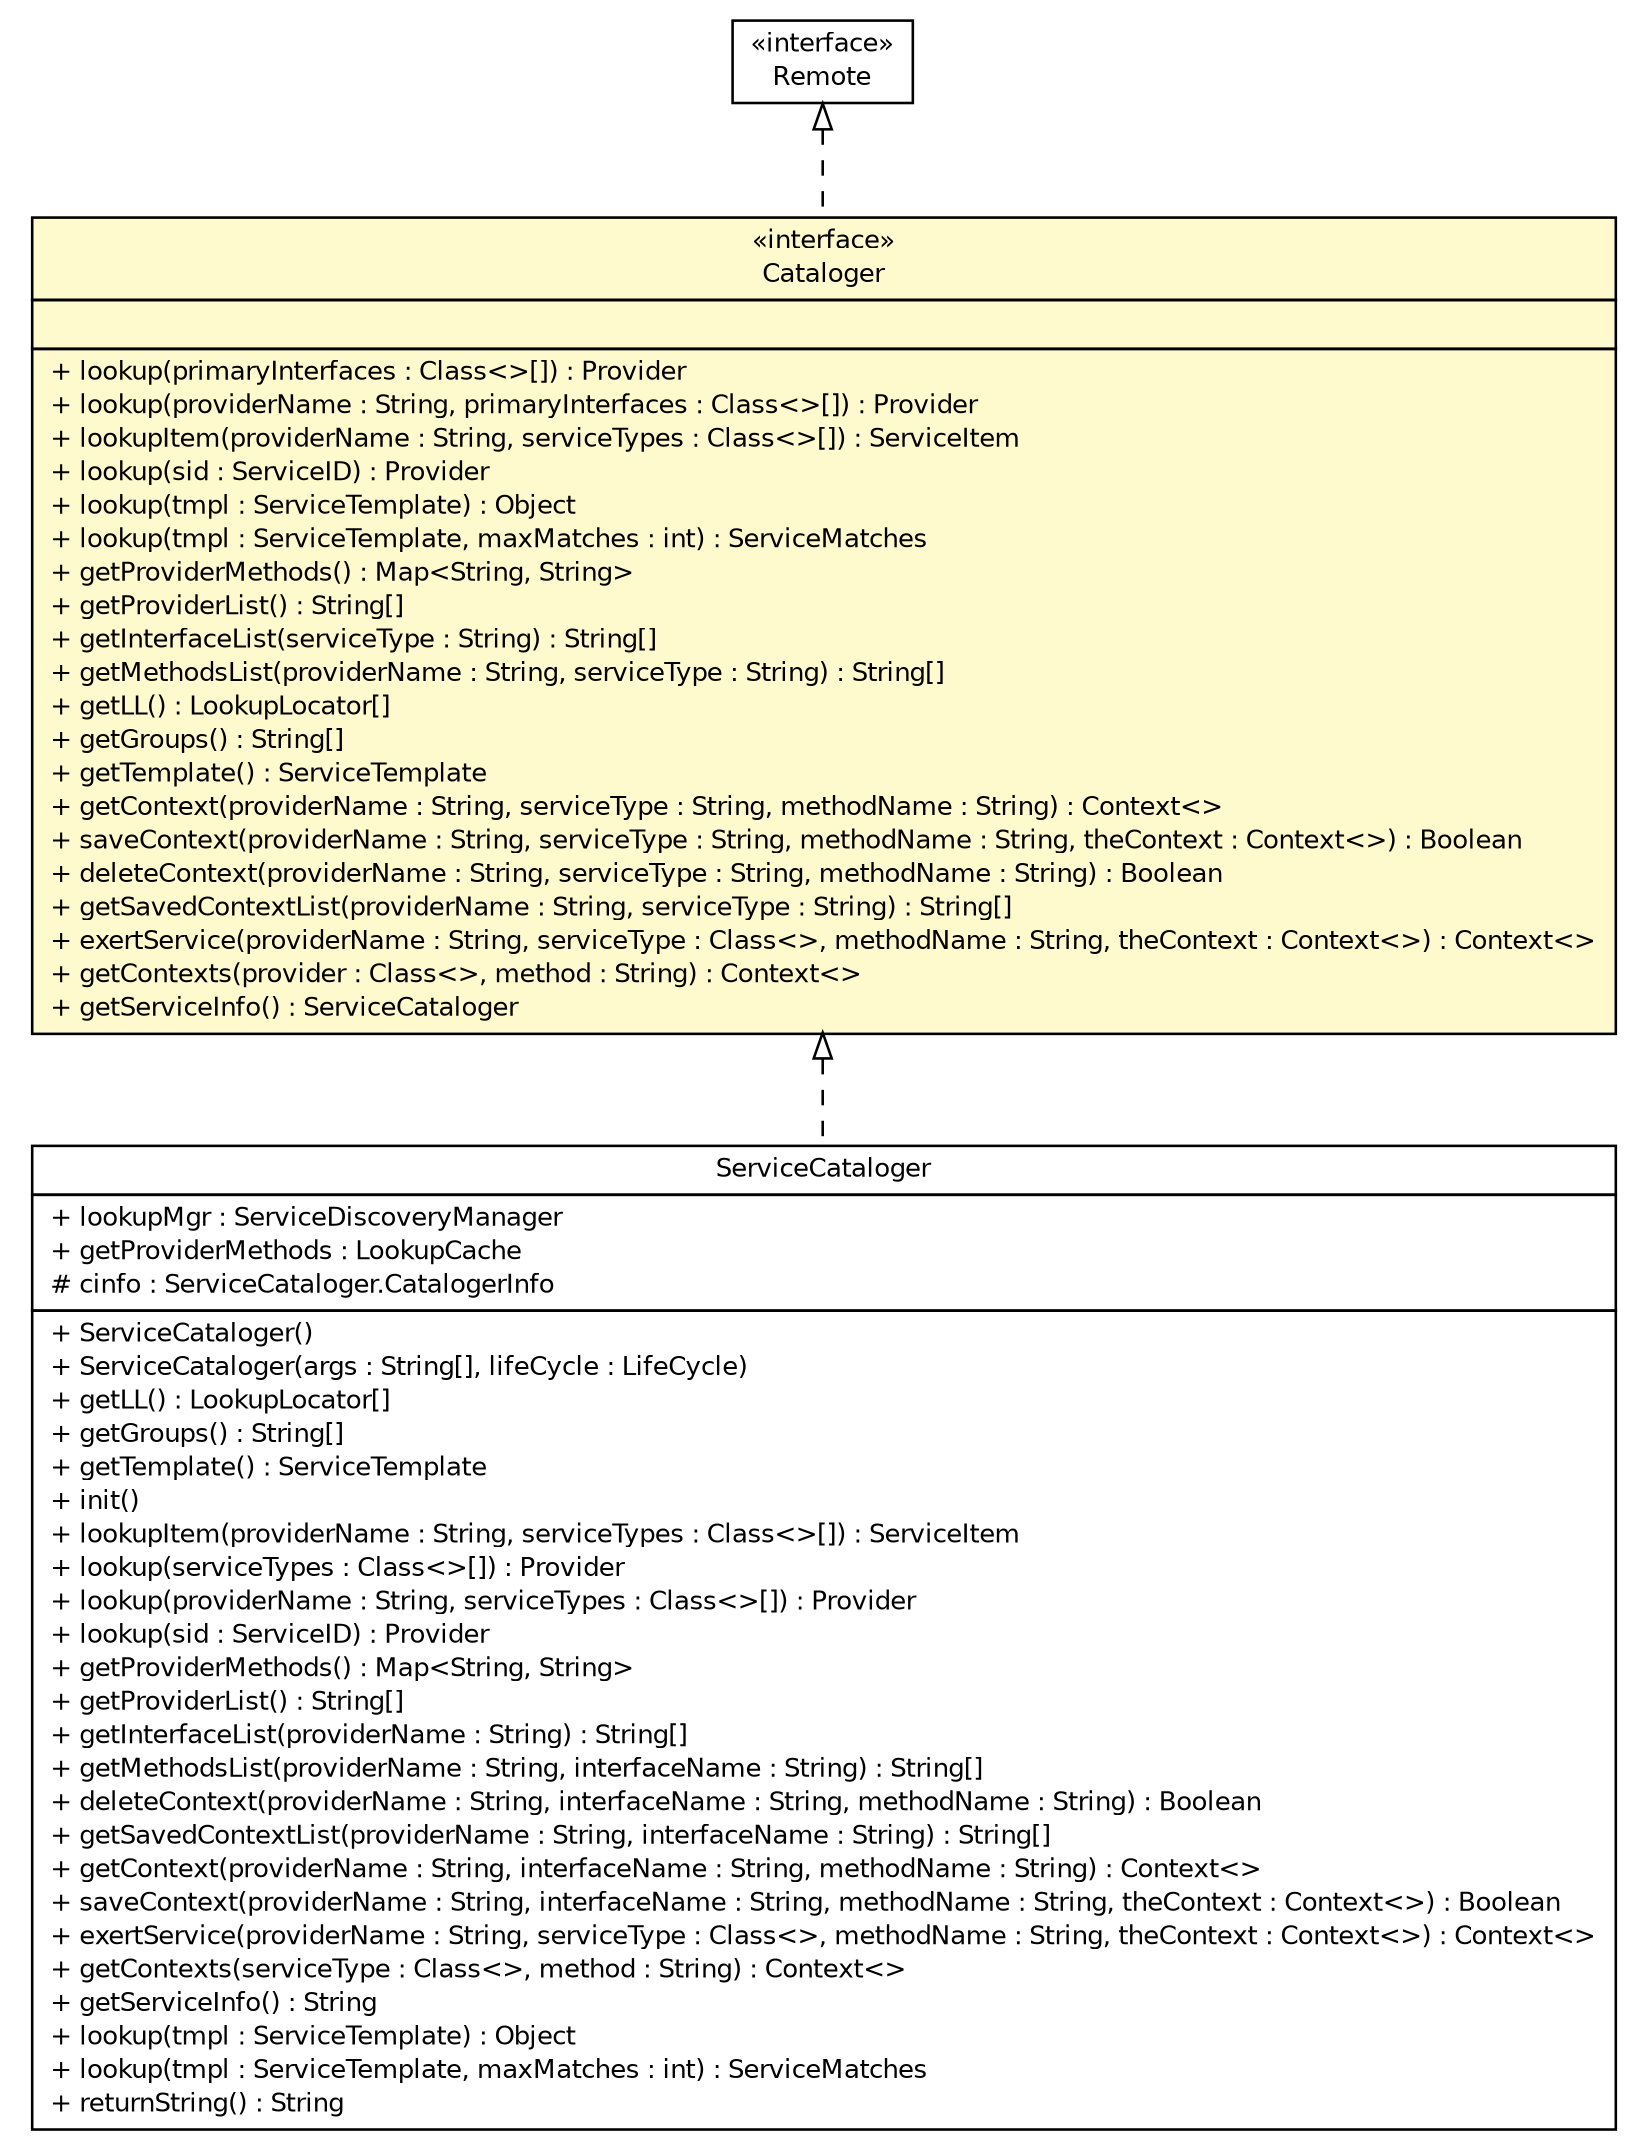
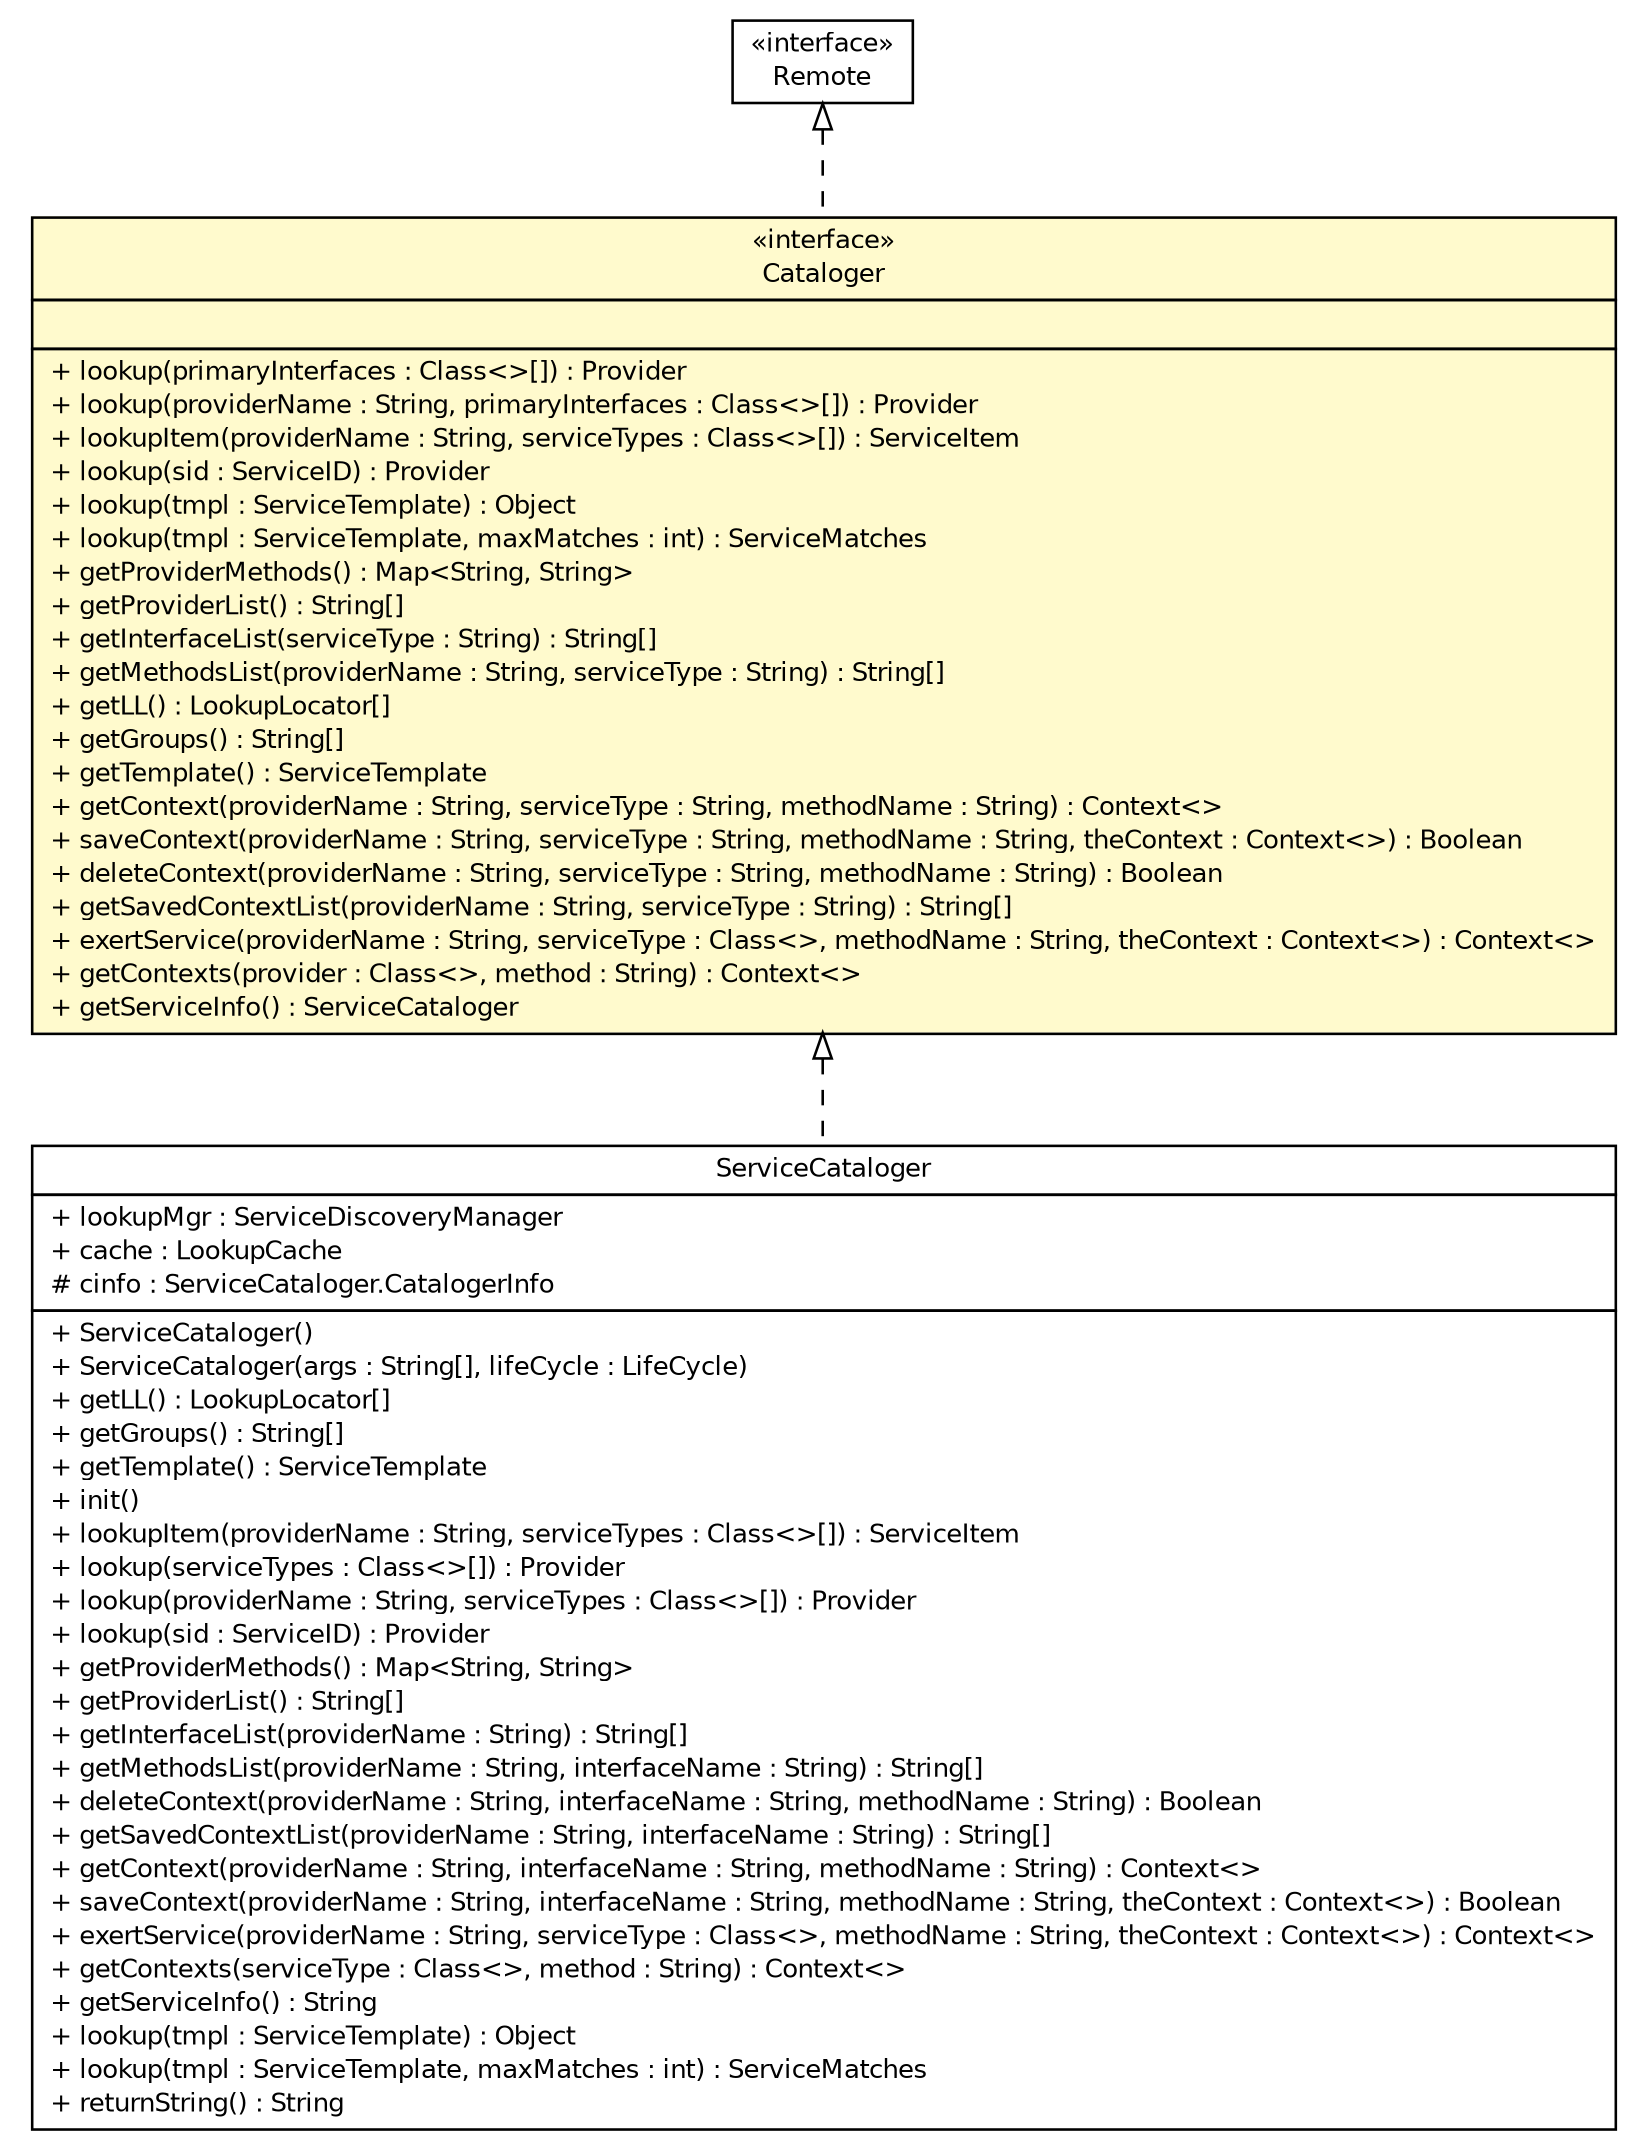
node "ServiceCataloger": text "+ getProviderMethods : LookupCache" -> "+ cache : LookupCache"
